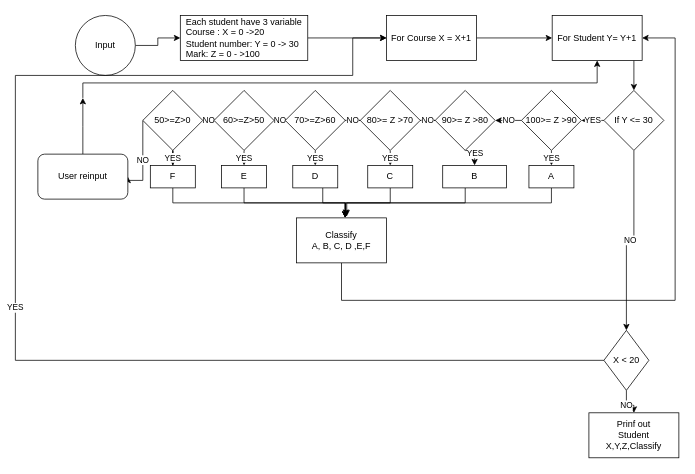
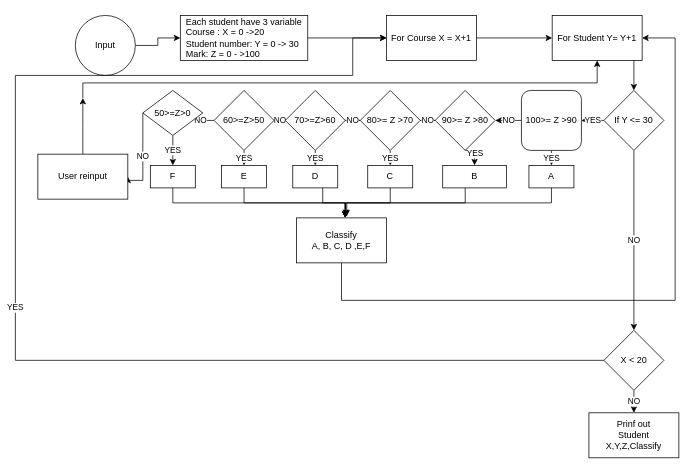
node "50>=Z>0": size 60x60 -> 60x45
node "100>= Z >90": shape diamond -> rounded rectangle
node "User reinput": shape rounded rectangle -> rectangle
node "X < 20": size 45x60 -> 60x60
